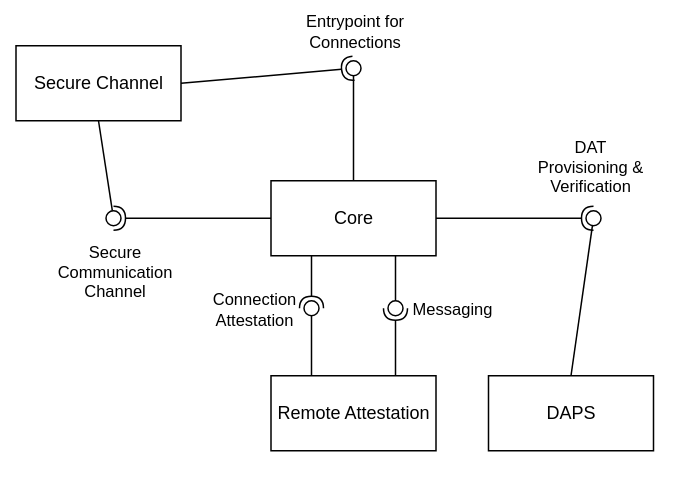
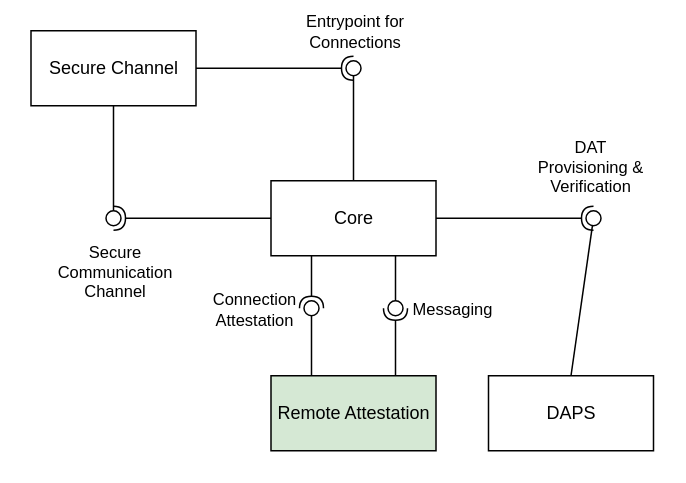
node "Secure Channel": moved (98, 83) -> (113, 68)
node "Remote Attestation": fillcolor #ffffff -> #d5e8d4
